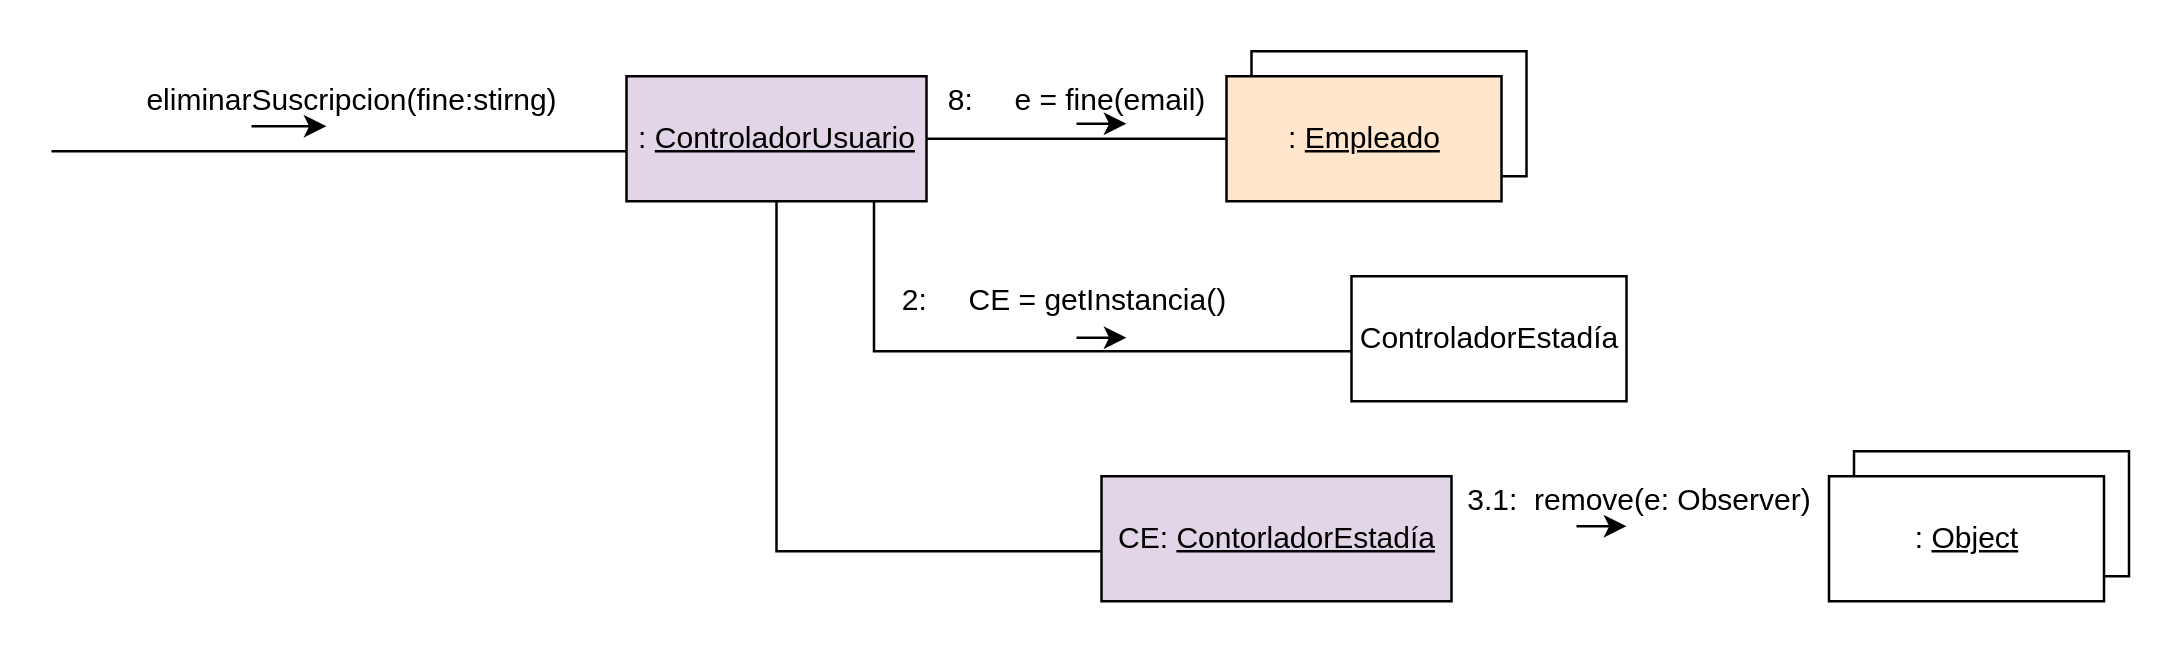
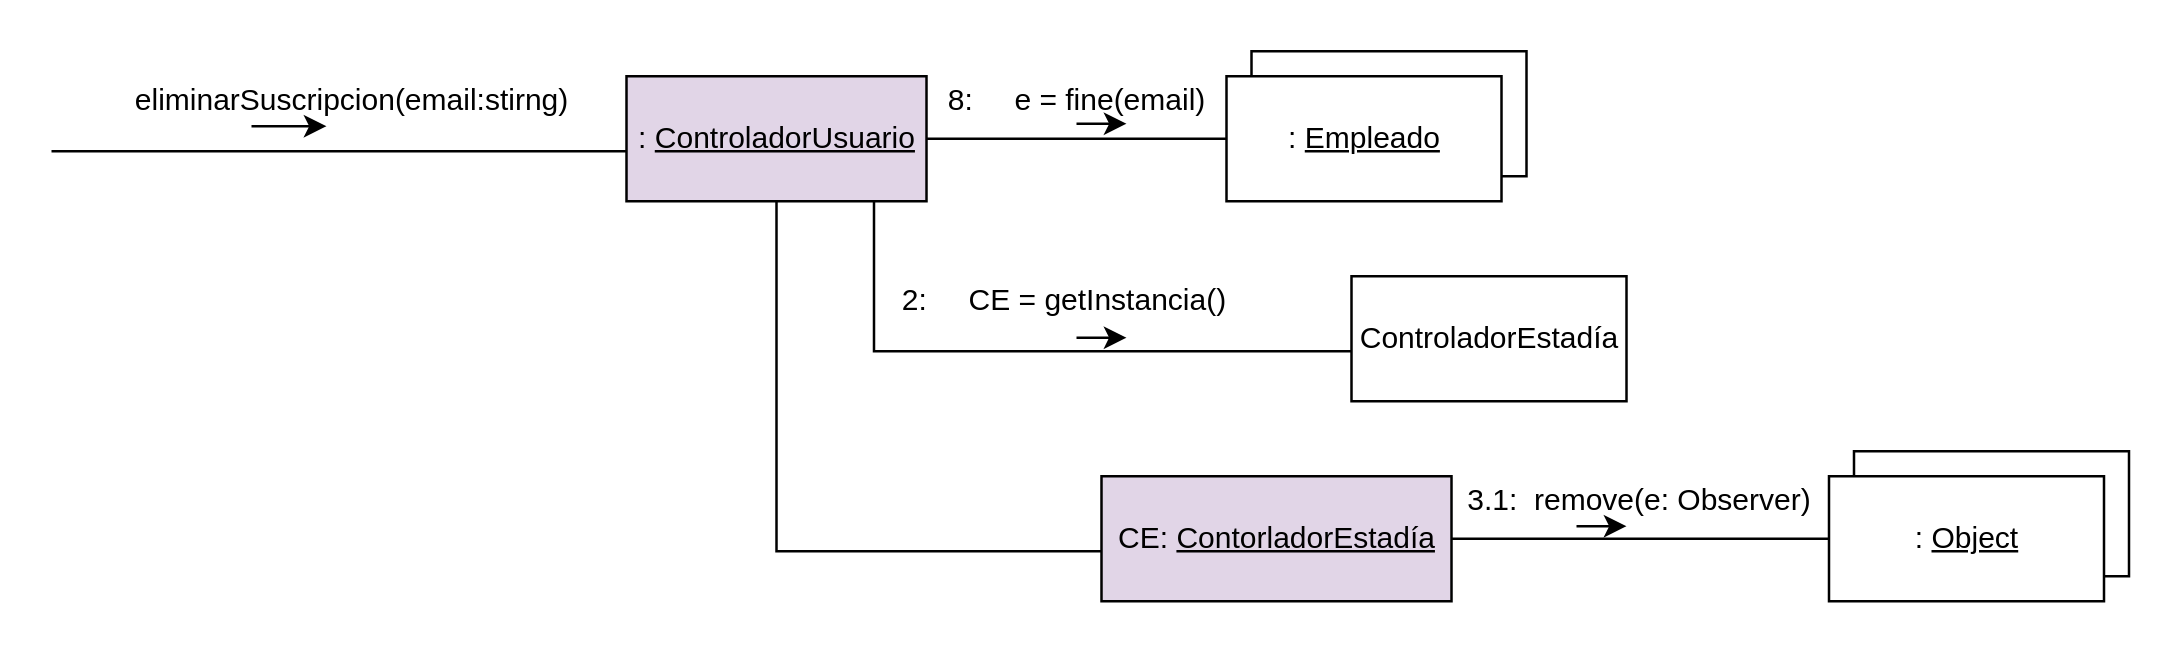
node "eliminarSuscripcion(fine:stirng)": label "eliminarSuscripcion(fine:stirng)" -> "eliminarSuscripcion(email:stirng)"
node ": Empleado": fillcolor #ffe6cc -> #ffffff
edge "CE: ContorladorEstadía" -- ": Object": added
